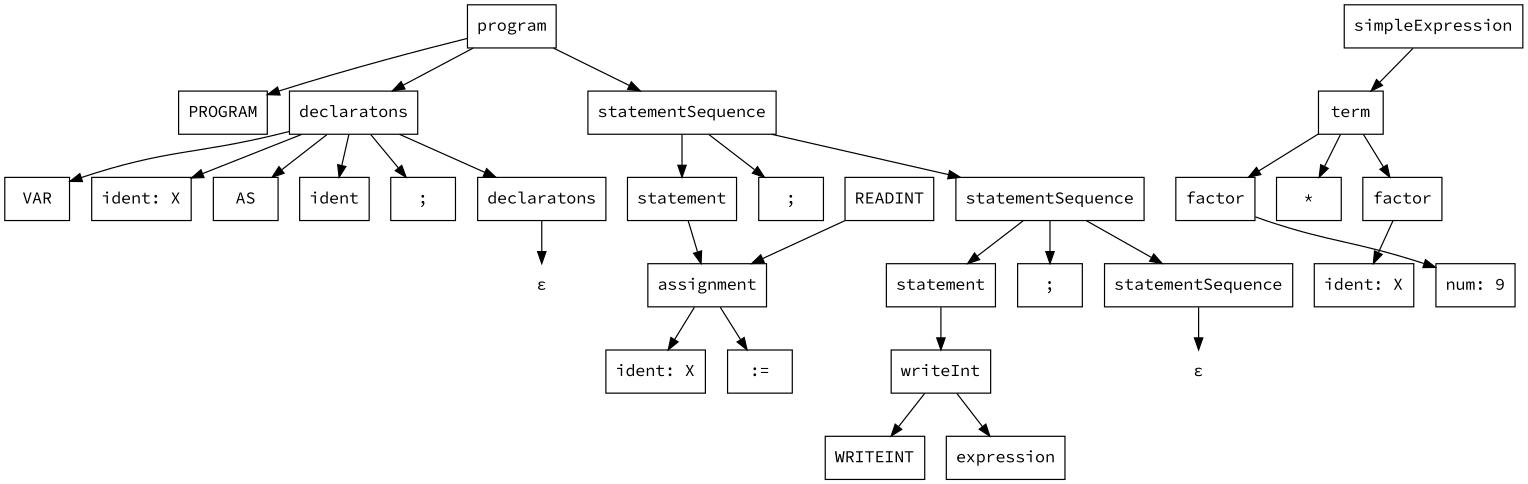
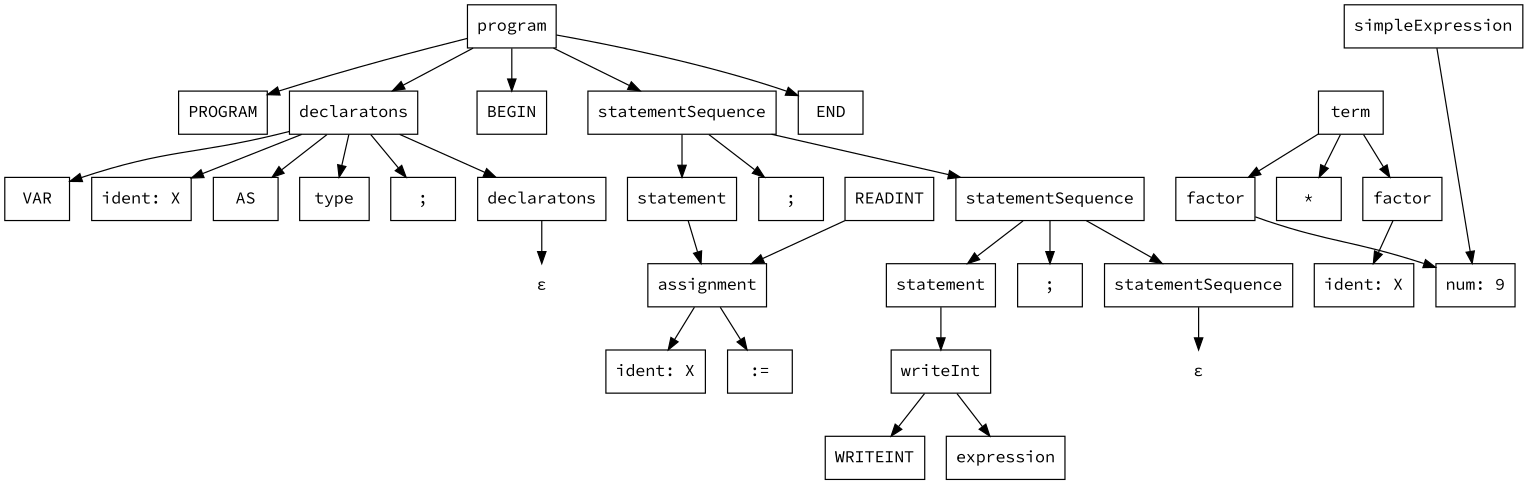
edge "simpleExpression" -> "term": now "simpleExpression" -> "num: 9"
node "BEGIN": added
node "END": added
node "ident": label "ident" -> "type"
